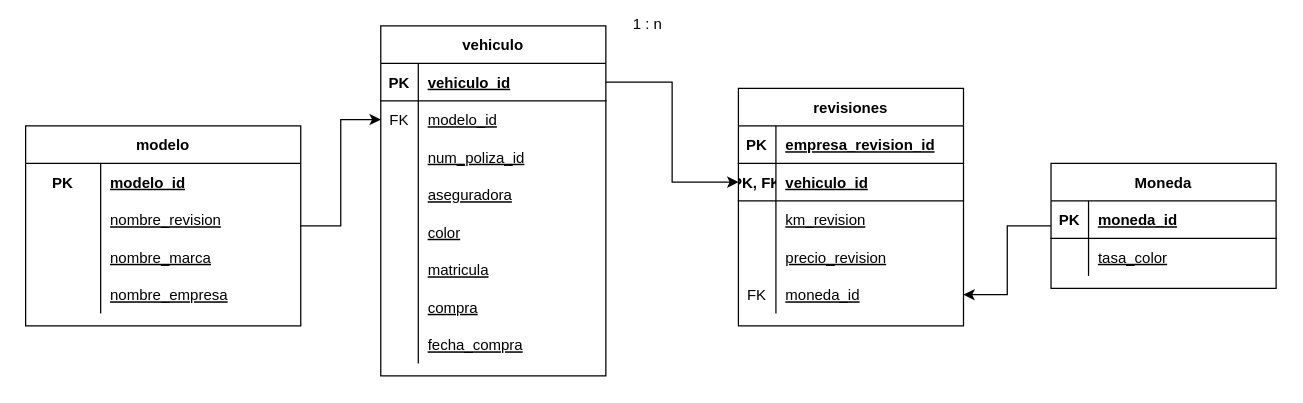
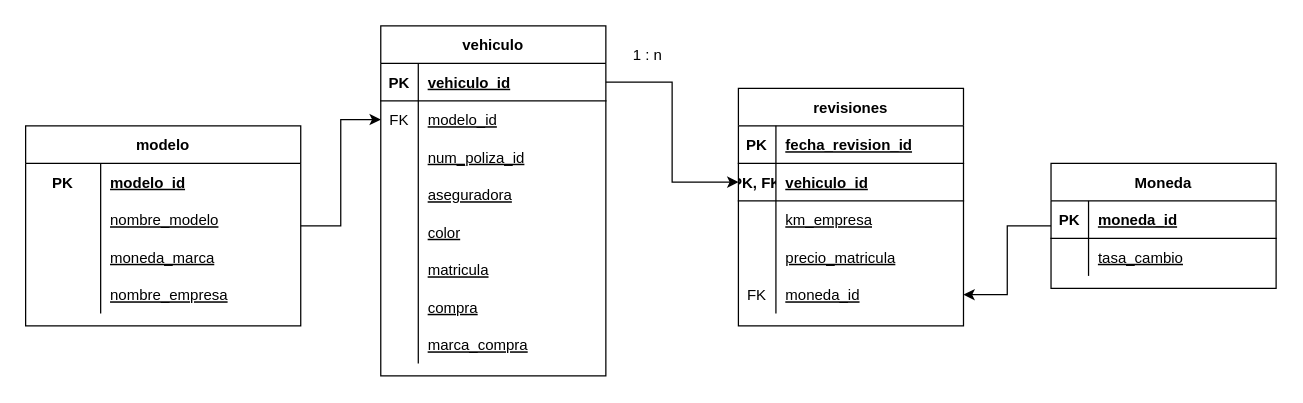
node "1 : n": moved (651, 26) -> (651, 57)
node "empresa_revision_id": label "empresa_revision_id" -> "fecha_revision_id"
node "nombre_revision": label "nombre_revision" -> "nombre_modelo"
node "km_revision": label "km_revision" -> "km_empresa"
node "nombre_marca": label "nombre_marca" -> "moneda_marca"
node "precio_revision": label "precio_revision" -> "precio_matricula"
node "tasa_color": label "tasa_color" -> "tasa_cambio"
node "fecha_compra": label "fecha_compra" -> "marca_compra"
